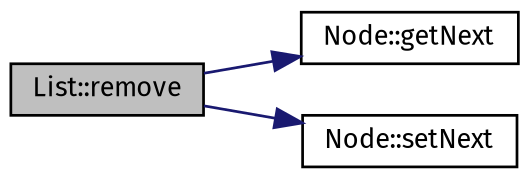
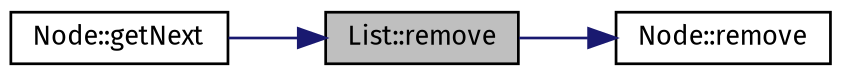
edge "List::remove" -> "Node::getNext": reversed
node "Node::setNext": label "Node::setNext" -> "Node::remove"
